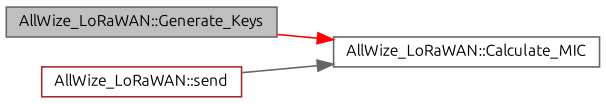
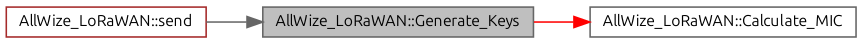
edge "AllWize_LoRaWAN::send" -> "AllWize_LoRaWAN::Calculate_MIC": now "AllWize_LoRaWAN::send" -> "AllWize_LoRaWAN::Generate_Keys"
